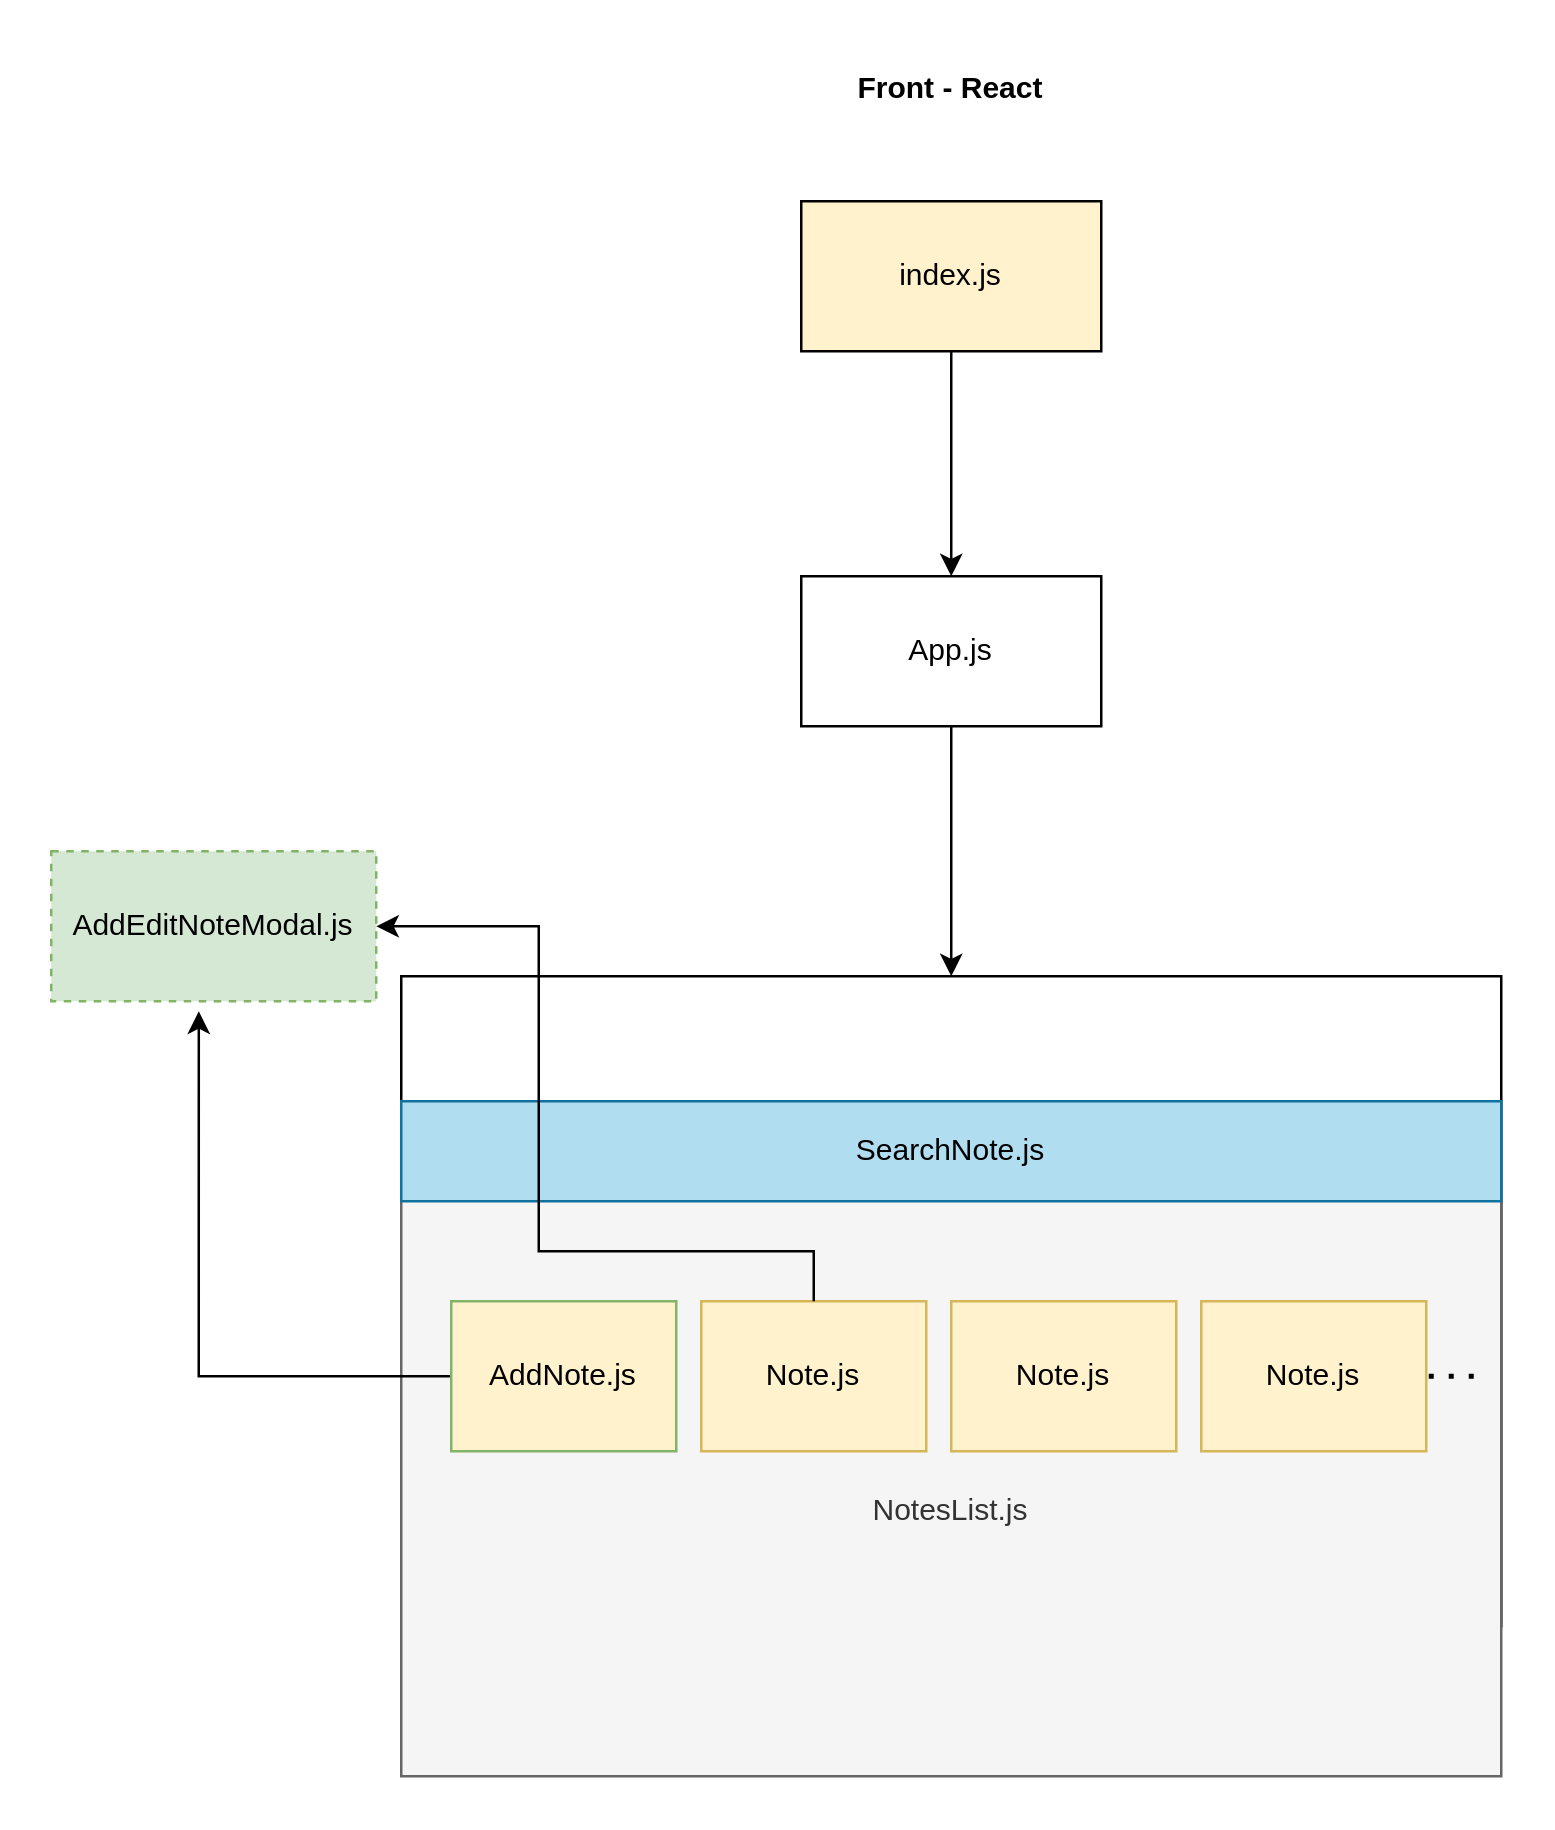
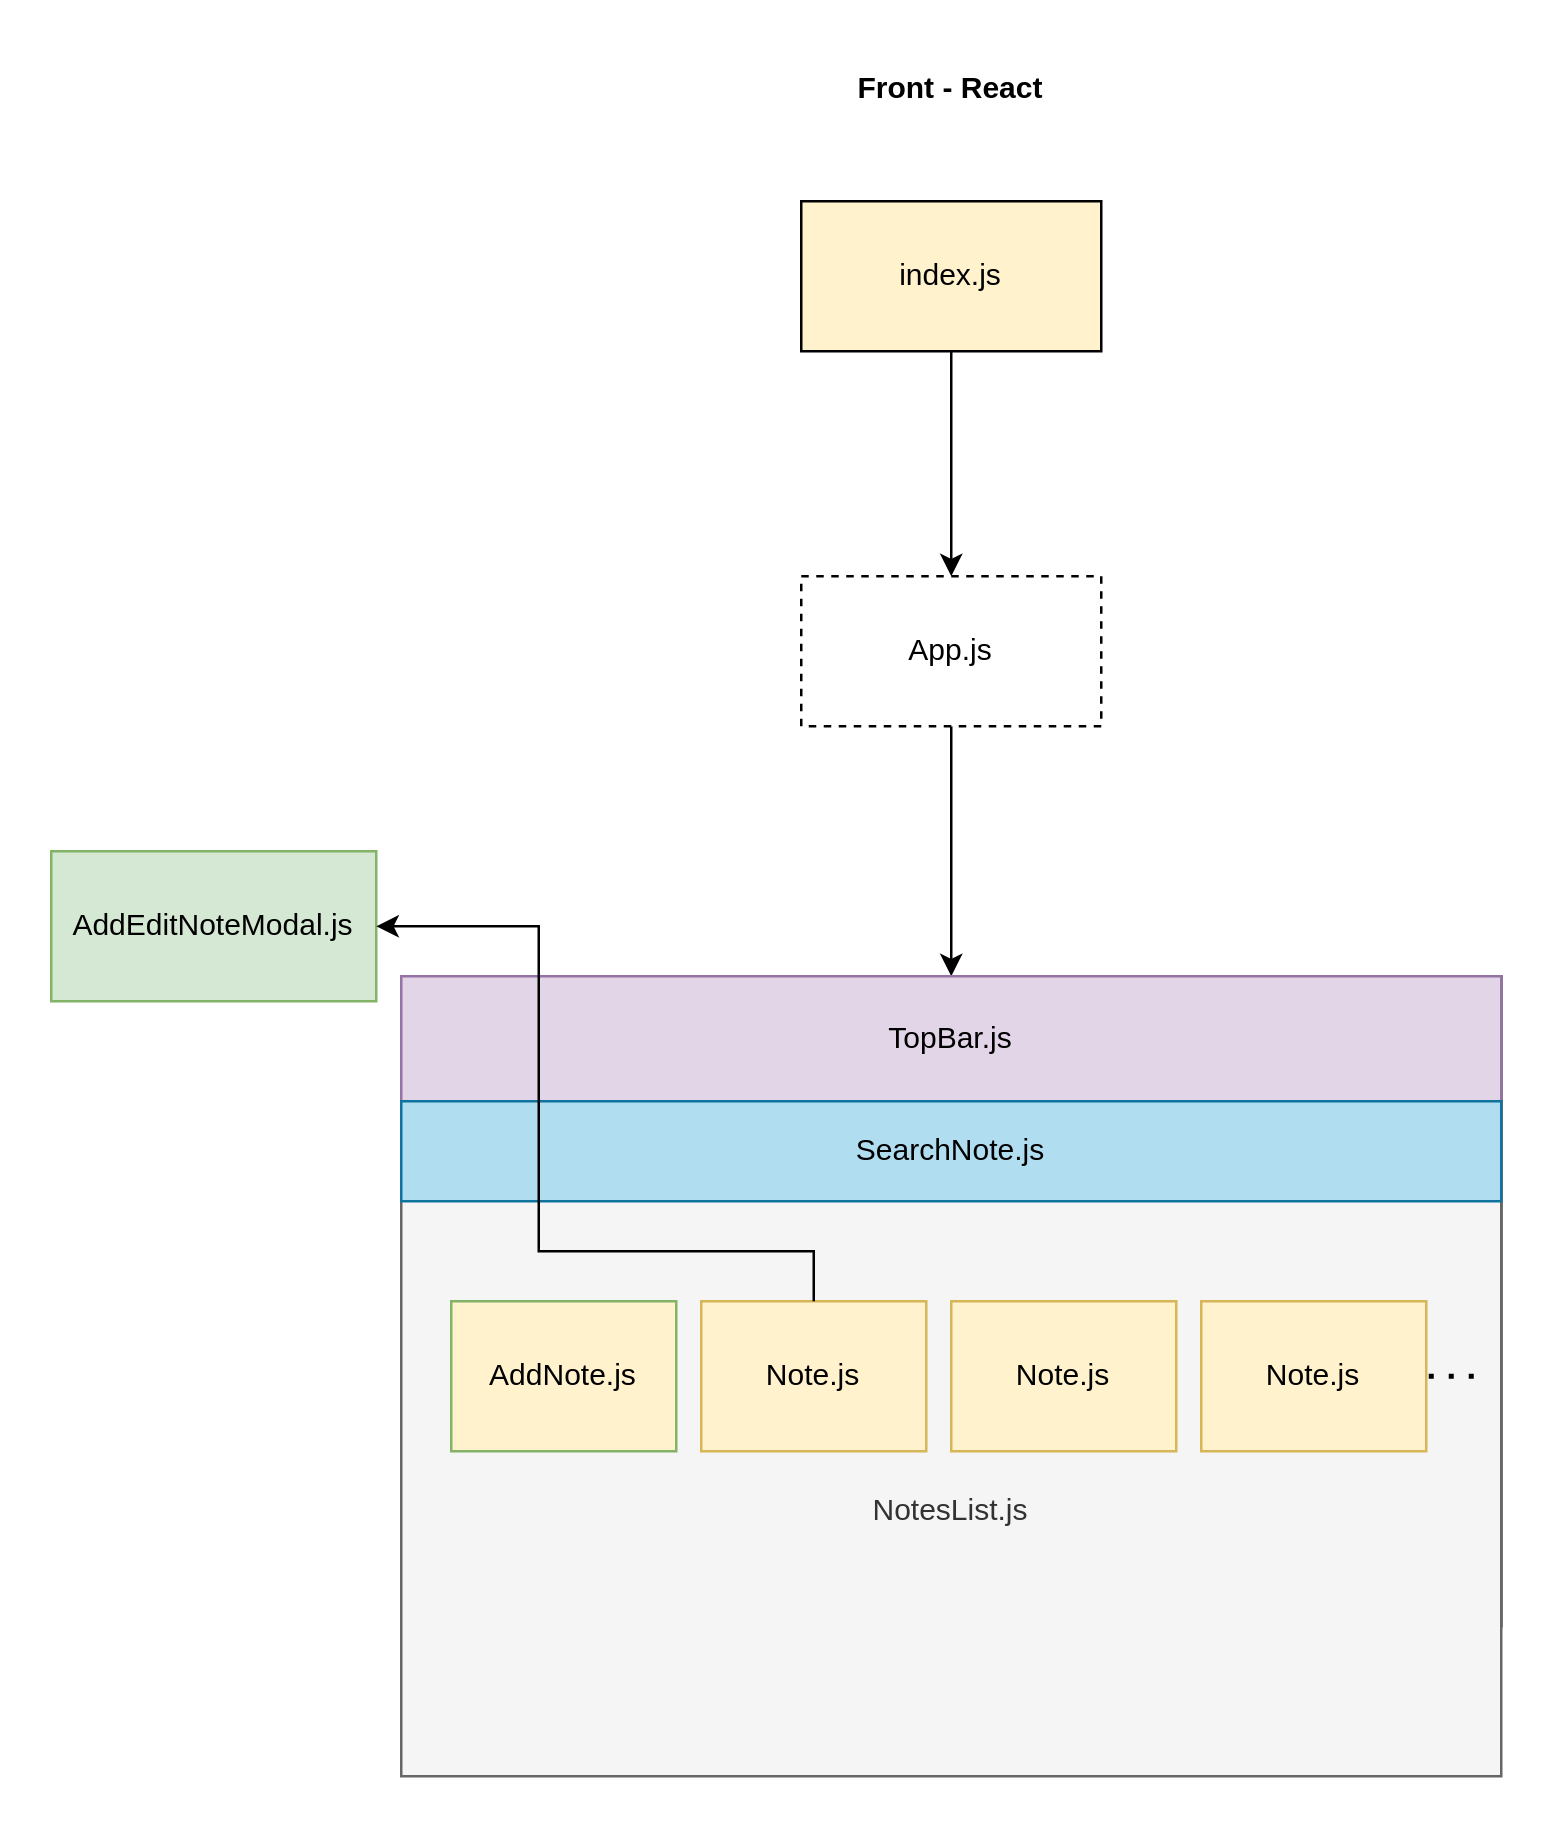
node "App.js": style solid -> dashed
node "AddEditNoteModal.js": style dashed -> solid
node "TopBar.js": added
edge "AddNote.js" -> "AddEditNoteModal.js": removed
